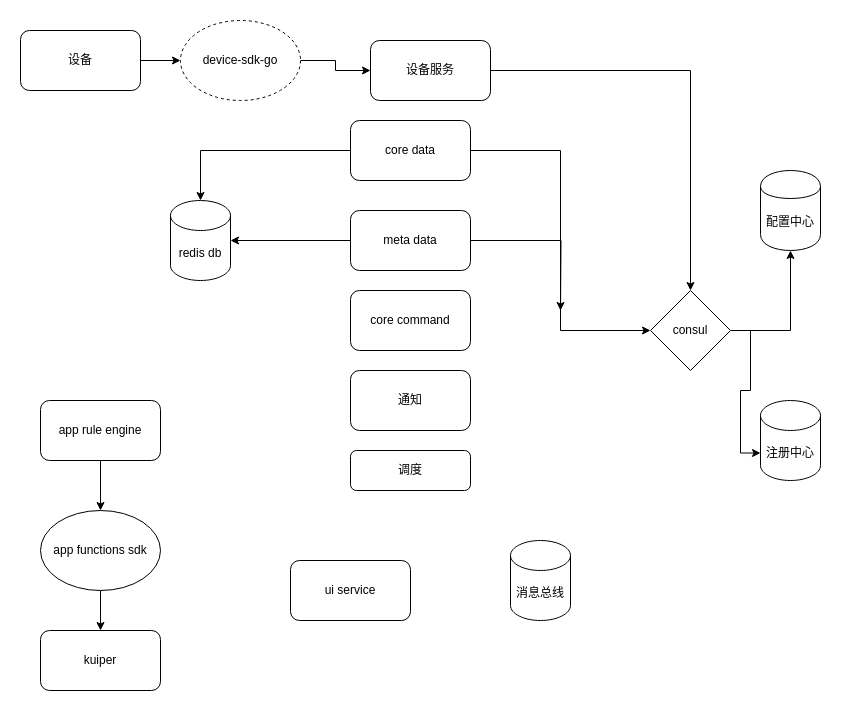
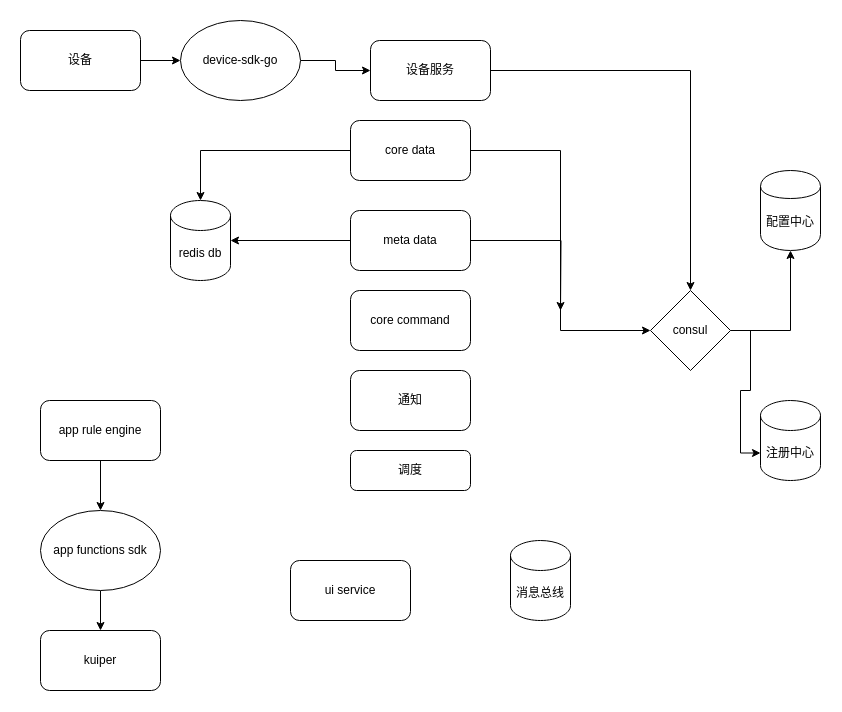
node "device-sdk-go": style dashed -> solid
